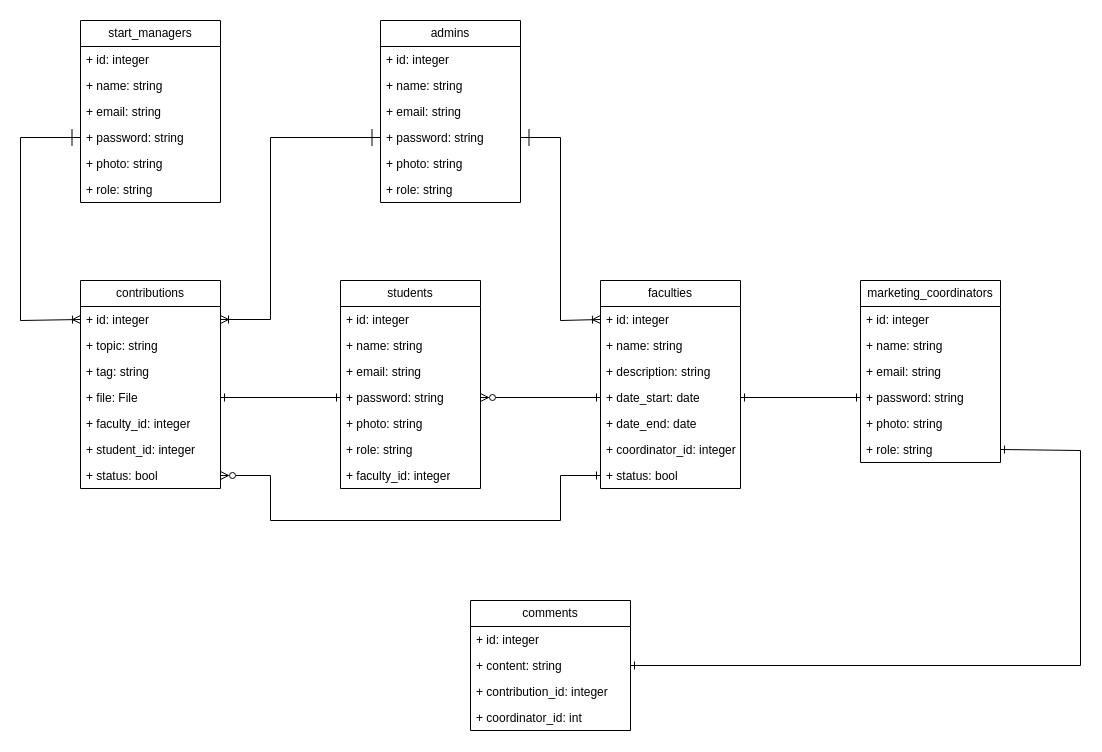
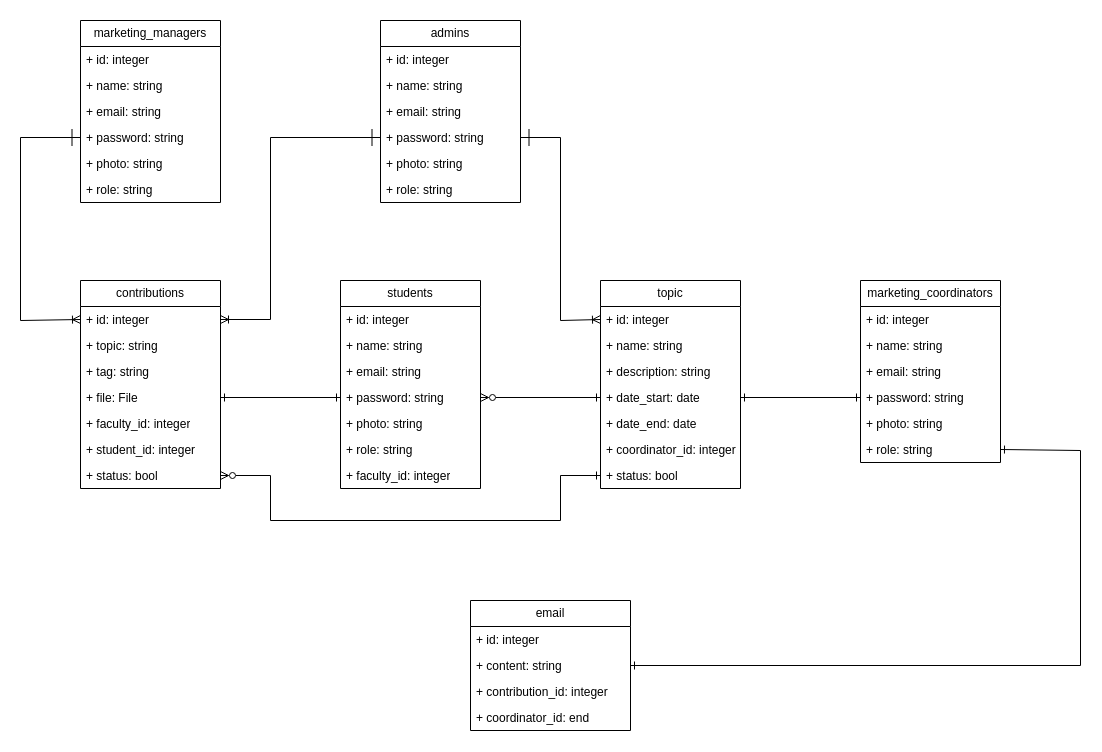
node "start_managers": label "start_managers" -> "marketing_managers"
node "faculties": label "faculties" -> "topic"
node "comments": label "comments" -> "email"
node "+ coordinator_id: int": label "+ coordinator_id: int" -> "+ coordinator_id: end"
